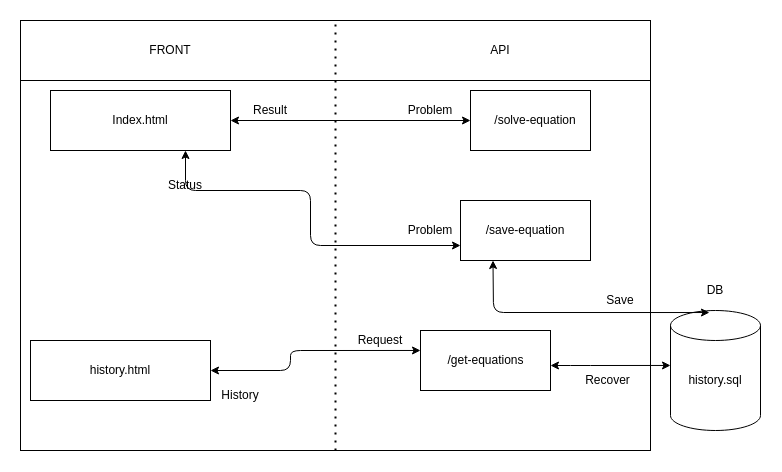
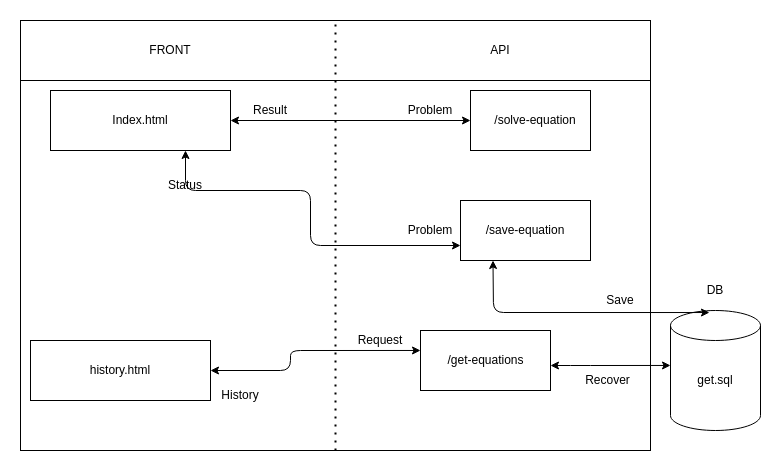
node "history.sql": label "history.sql" -> "get.sql"
